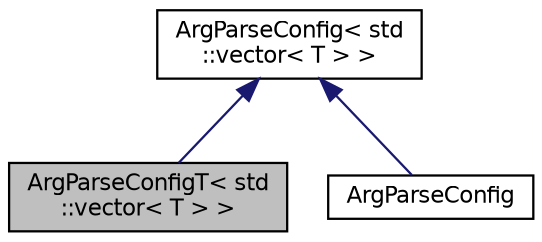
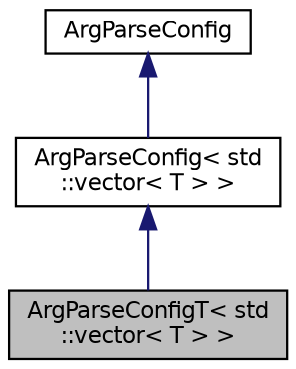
edge "ArgParseConfig" -> "ArgParseConfig< std ::vector< T > >": reversed
